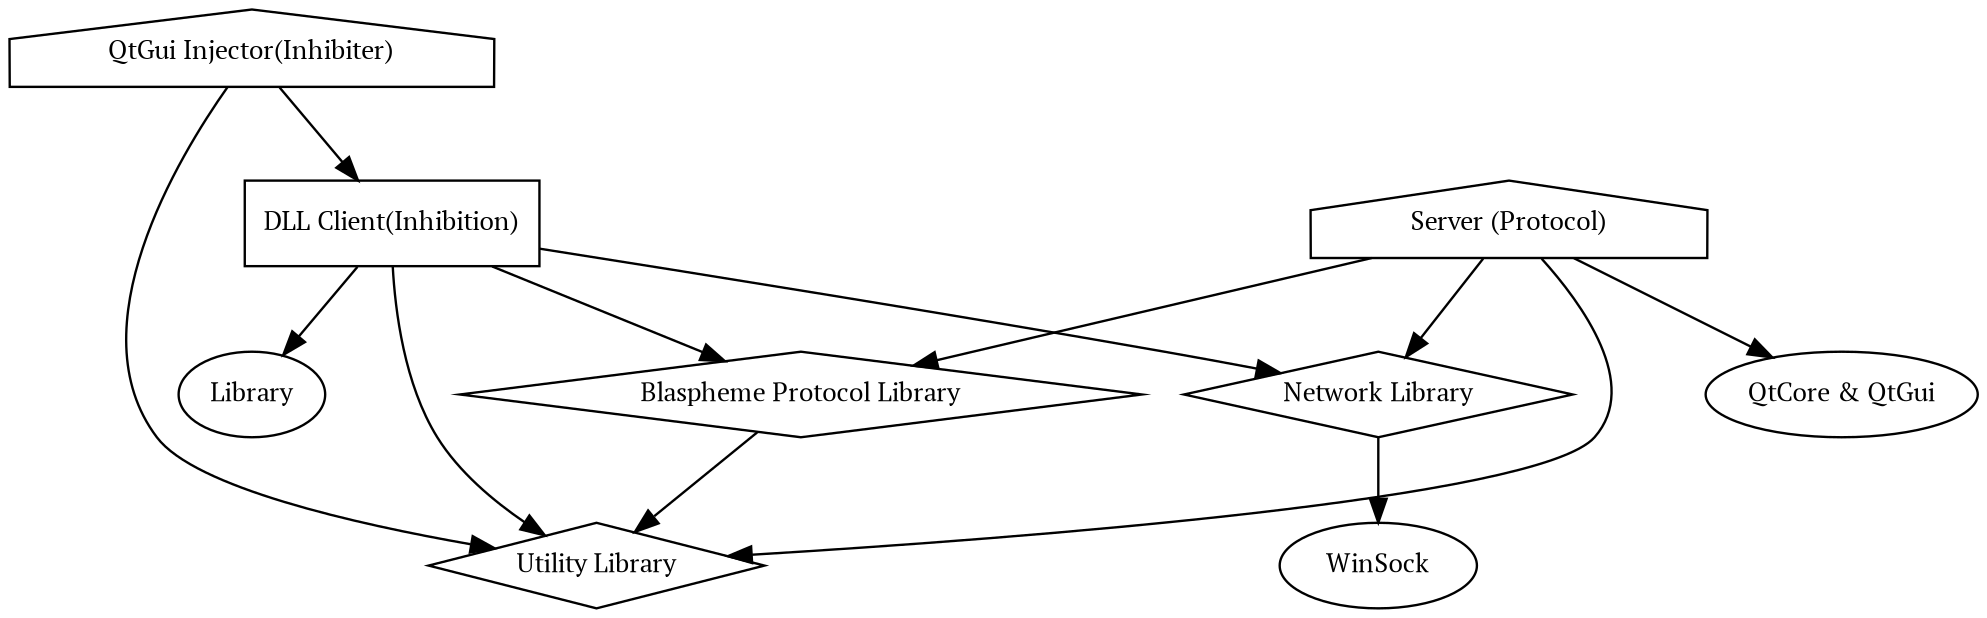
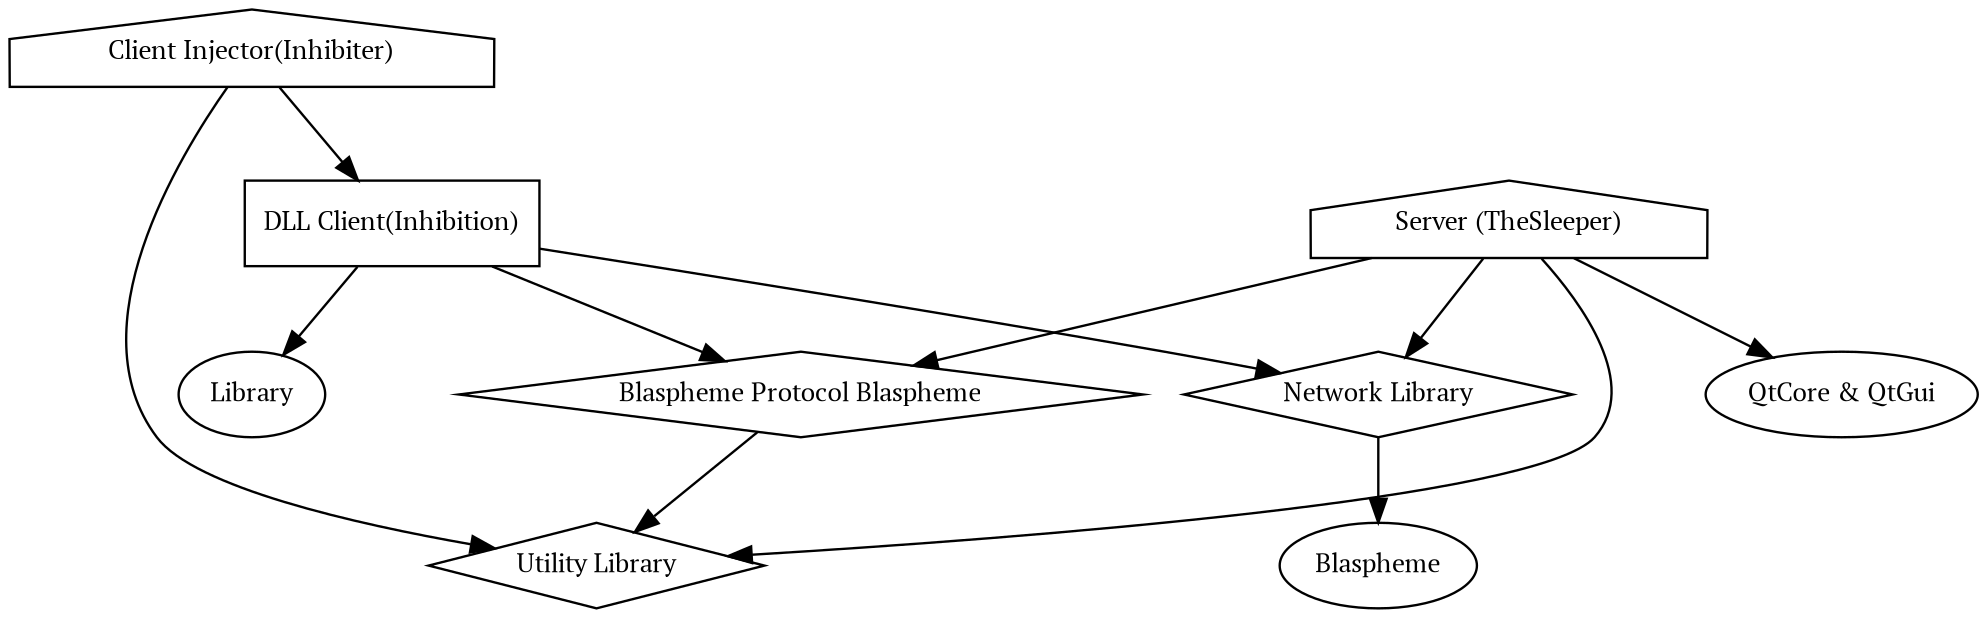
node "QtGui Injector(Inhibiter)": label "QtGui Injector(Inhibiter)" -> "Client Injector(Inhibiter)"
node "Server (Protocol)": label "Server (Protocol)" -> "Server (TheSleeper)"
node "Blaspheme Protocol Library": label "Blaspheme Protocol Library" -> "Blaspheme Protocol Blaspheme"
edge "DLL Client(Inhibition)" -> "Utility Library": removed
node "WinSock": label "WinSock" -> "Blaspheme"
